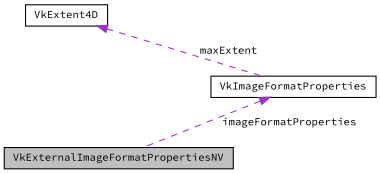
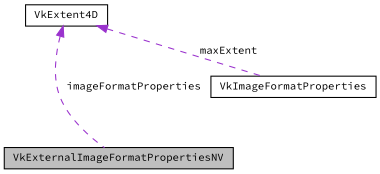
edge "VkExternalImageFormatPropertiesNV" -> "VkImageFormatProperties": now "VkExternalImageFormatPropertiesNV" -> "VkExtent4D"
